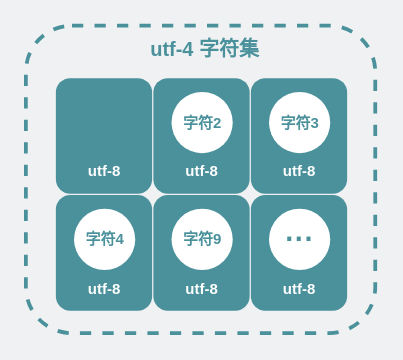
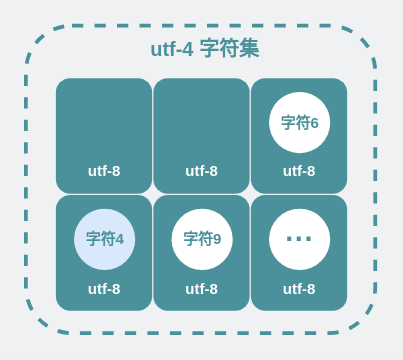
node "字符2": removed
node "字符3": label "字符3" -> "字符6"
node "字符4": fillcolor #ffffff -> #dae8fc
